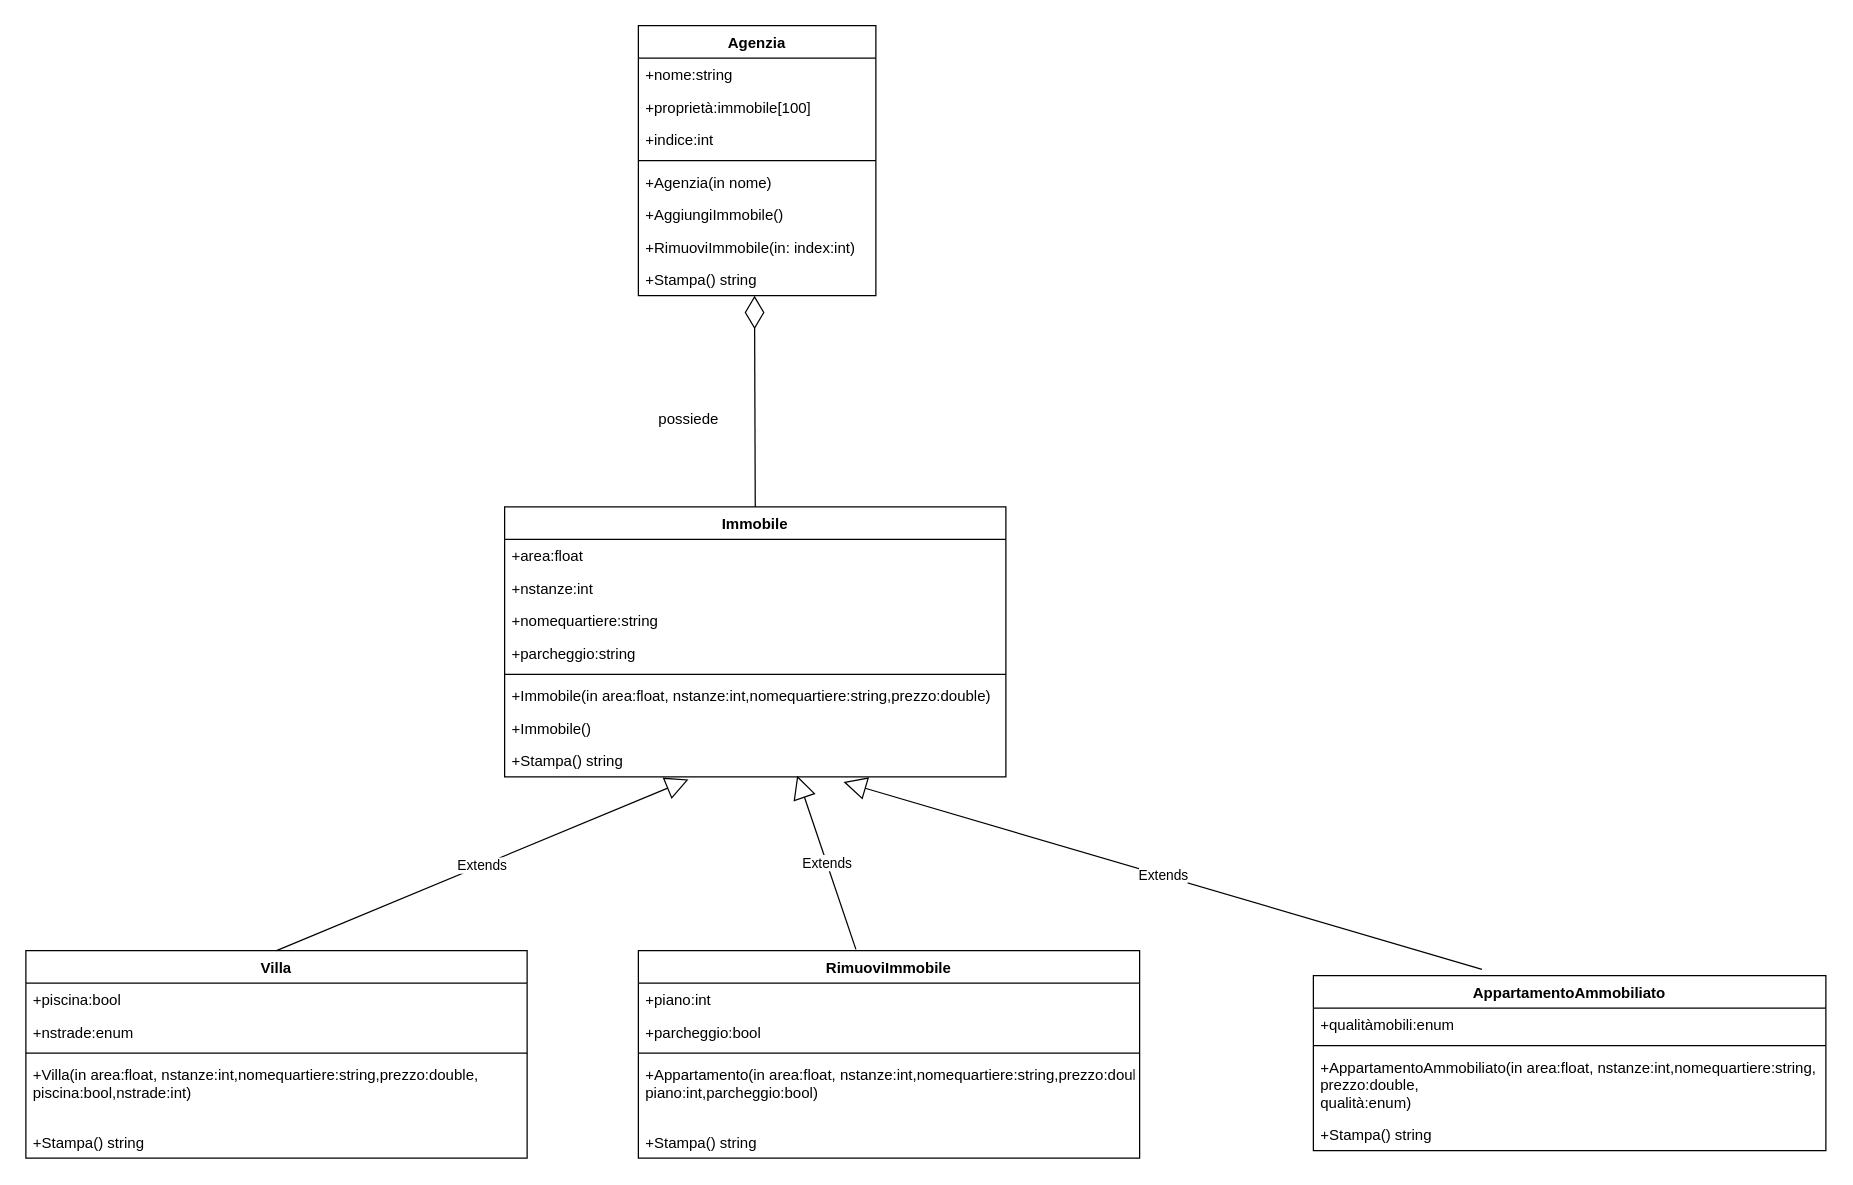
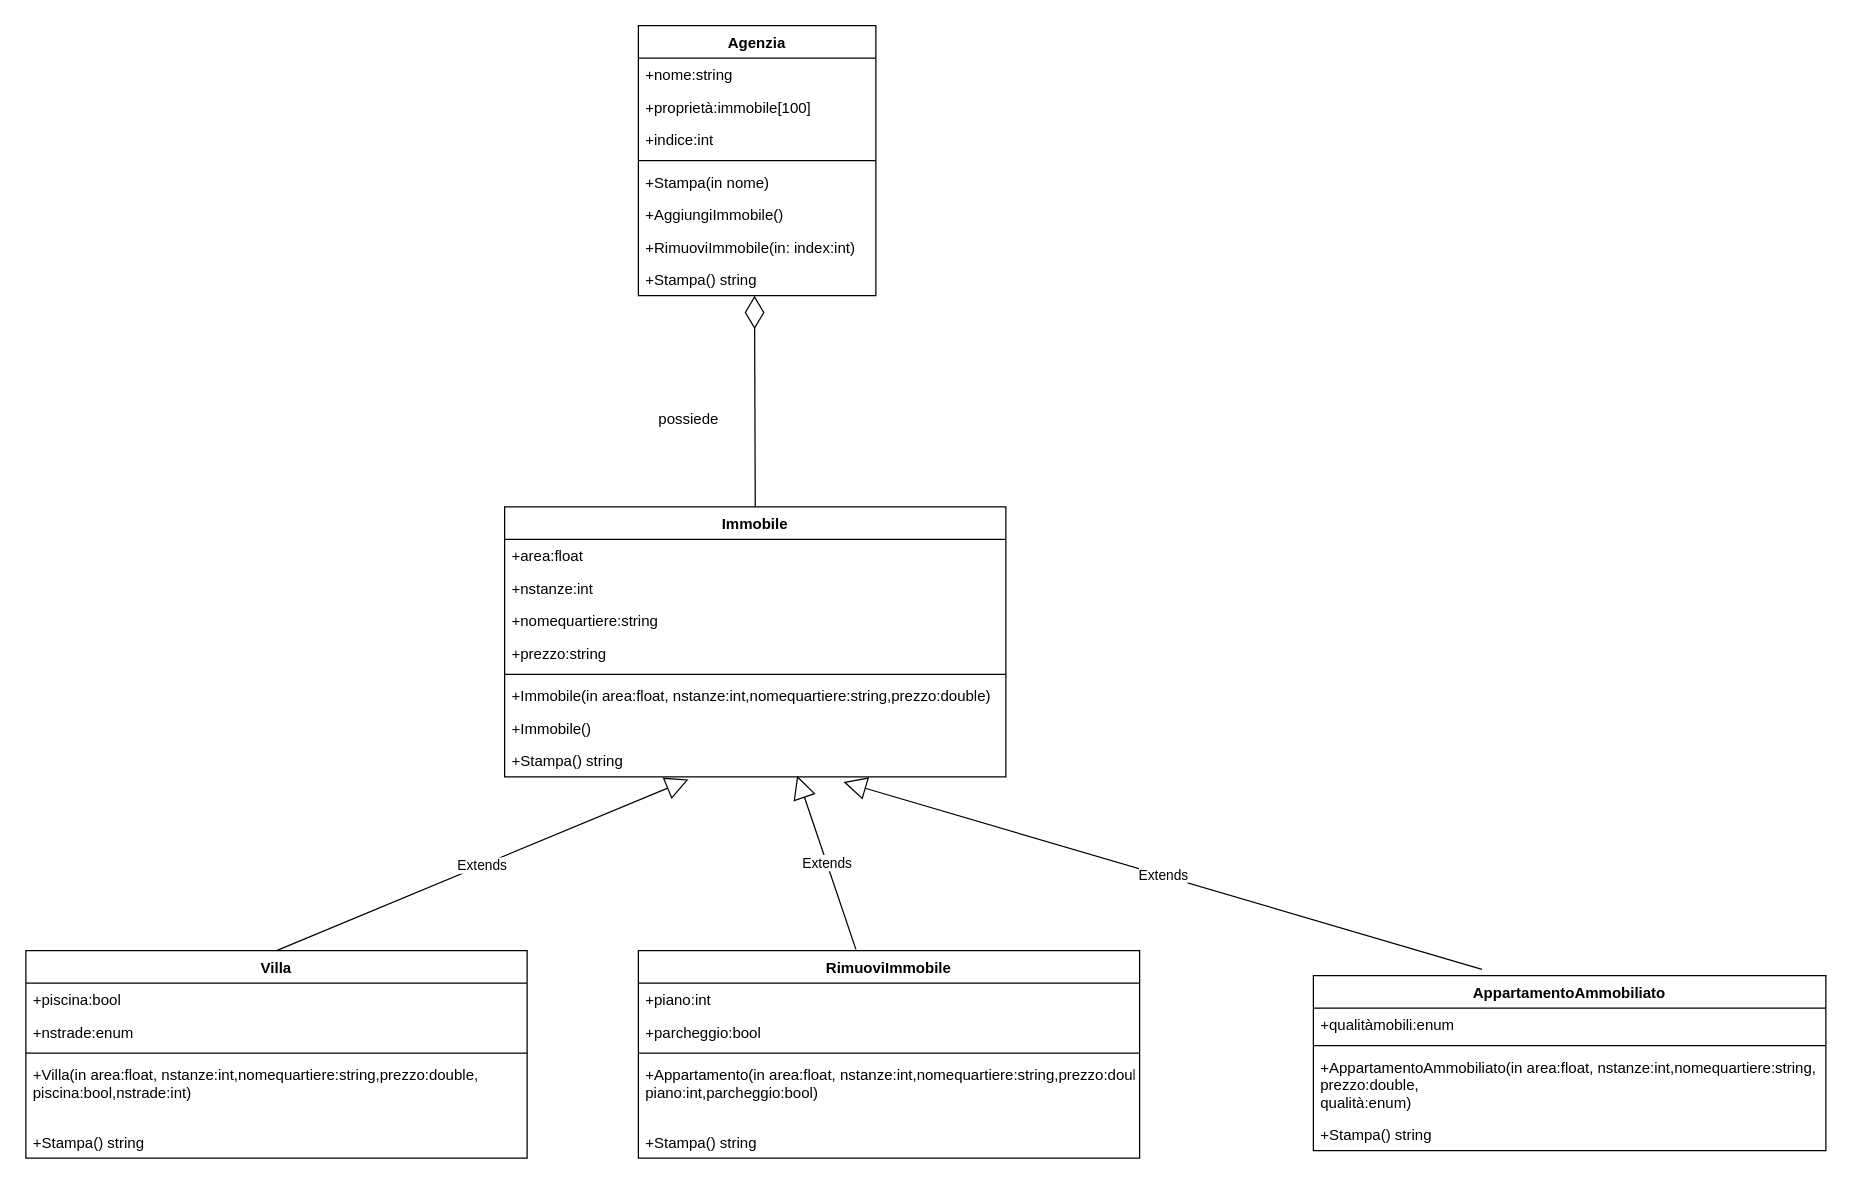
node "+Agenzia(in nome)": label "+Agenzia(in nome)" -> "+Stampa(in nome)"
node "+parcheggio:string": label "+parcheggio:string" -> "+prezzo:string"
